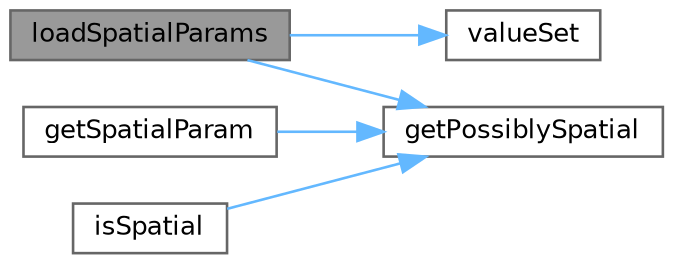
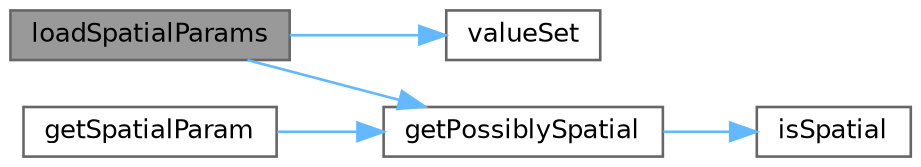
edge "isSpatial" -> "getPossiblySpatial": reversed
